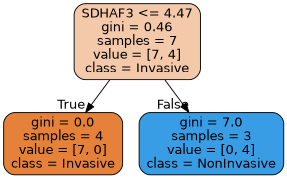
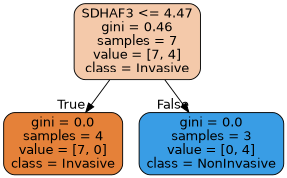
node "gini = 7.0 samples = 3 value = [0, 4] class = NonInvasive": label "gini = 7.0 samples = 3 value = [0, 4] class = NonInvasive" -> "gini = 0.0 samples = 3 value = [0, 4] class = NonInvasive"
